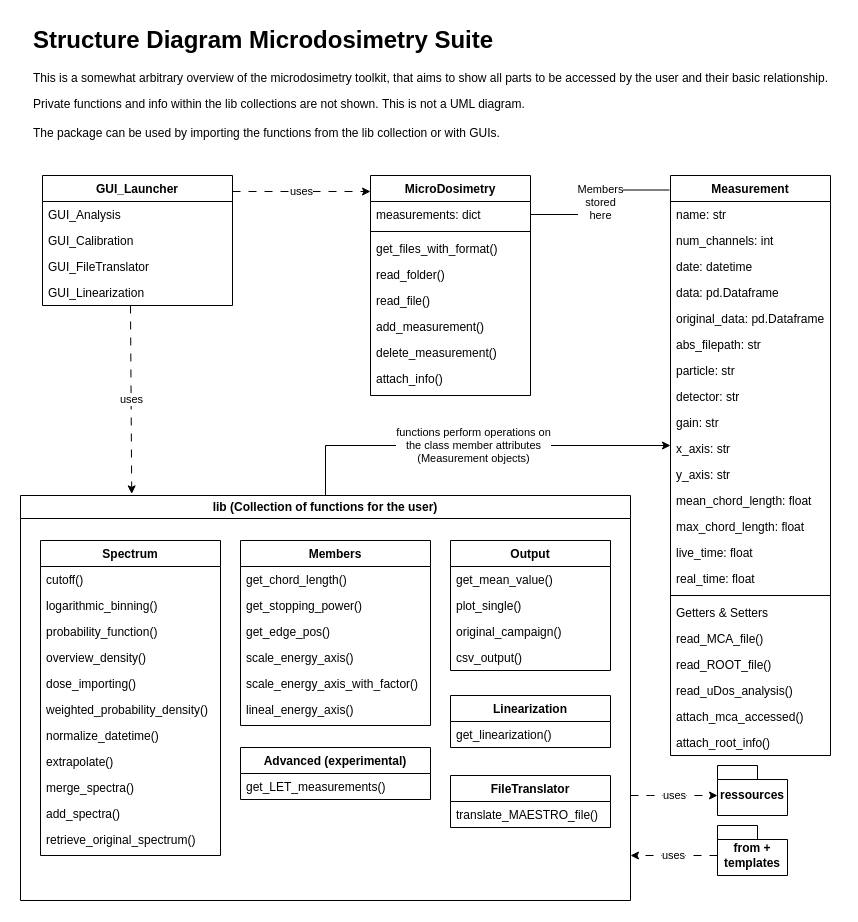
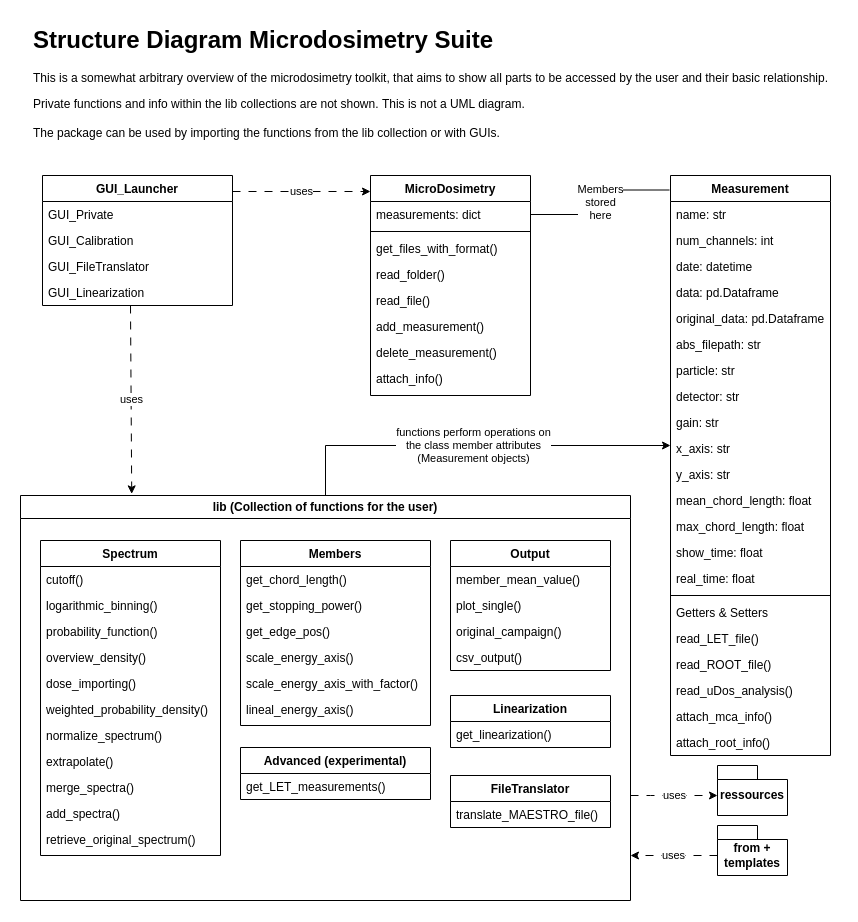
node "GUI_Analysis": label "GUI_Analysis" -> "GUI_Private"
node "live_time: float": label "live_time: float" -> "show_time: float"
node "get_mean_value()": label "get_mean_value()" -> "member_mean_value()"
node "read_MCA_file()": label "read_MCA_file()" -> "read_LET_file()"
node "attach_mca_accessed()": label "attach_mca_accessed()" -> "attach_mca_info()"
node "normalize_datetime()": label "normalize_datetime()" -> "normalize_spectrum()"
